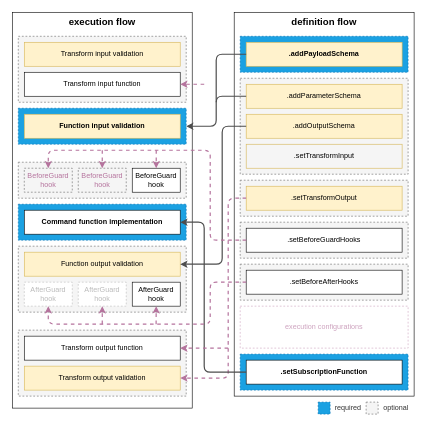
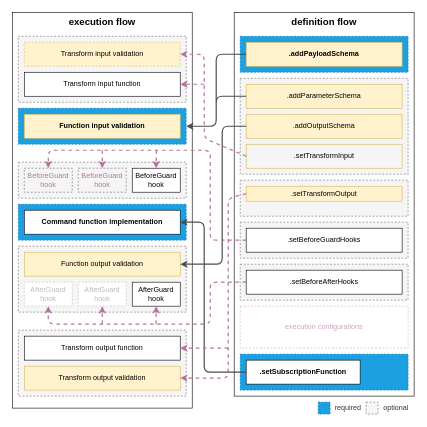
node "Transform input validation": style solid -> dashed
edge ".setTransformInput" -> "Transform input validation": added
node ".setTransformOutput": size 156x24 -> 156x15
node ".setSubscriptionFunction": size 156x24 -> 114x24
